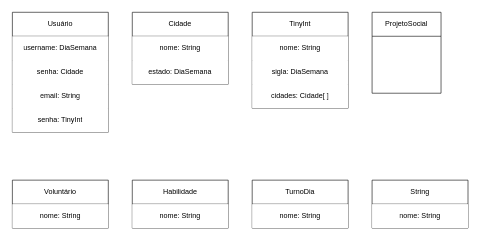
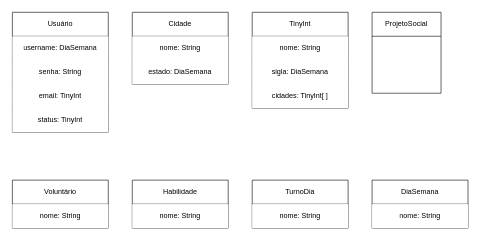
node "senha: Cidade": label "senha: Cidade" -> "senha: String"
node "email: String": label "email: String" -> "email: TinyInt"
node "cidades: Cidade[ ]": label "cidades: Cidade[ ]" -> "cidades: TinyInt[ ]"
node "senha: TinyInt": label "senha: TinyInt" -> "status: TinyInt"
node "String": label "String" -> "DiaSemana"
